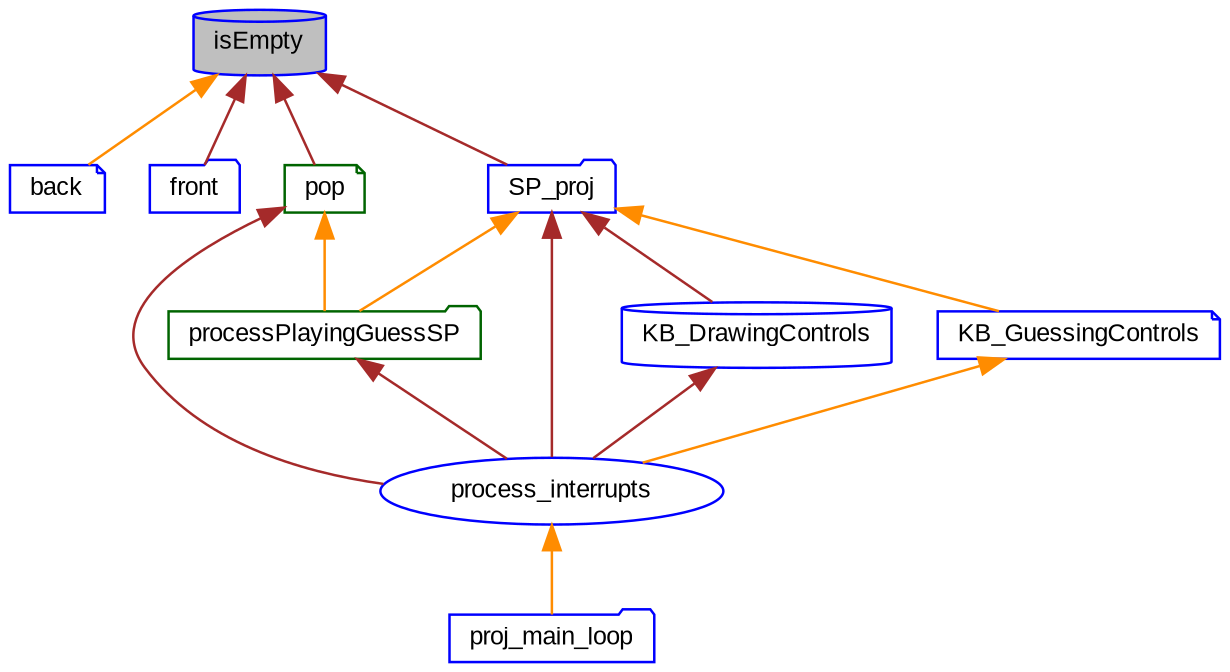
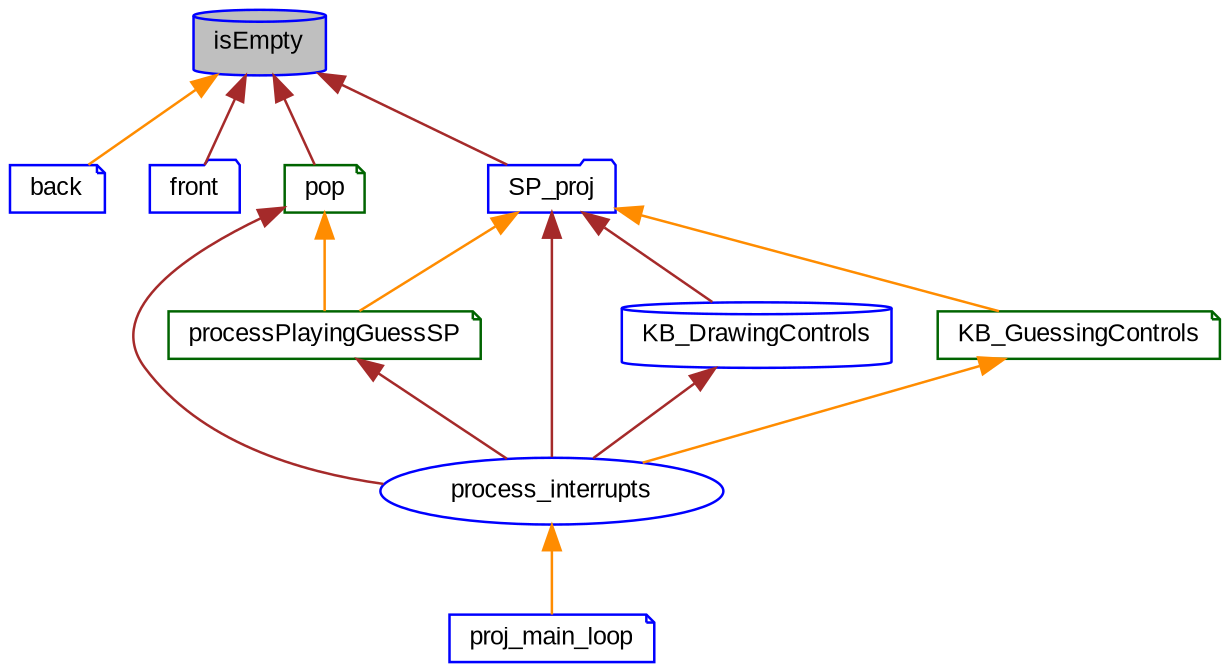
node "processPlayingGuessSP": shape folder -> note
node "KB_GuessingControls": color blue -> darkgreen
node "proj_main_loop": shape folder -> note
